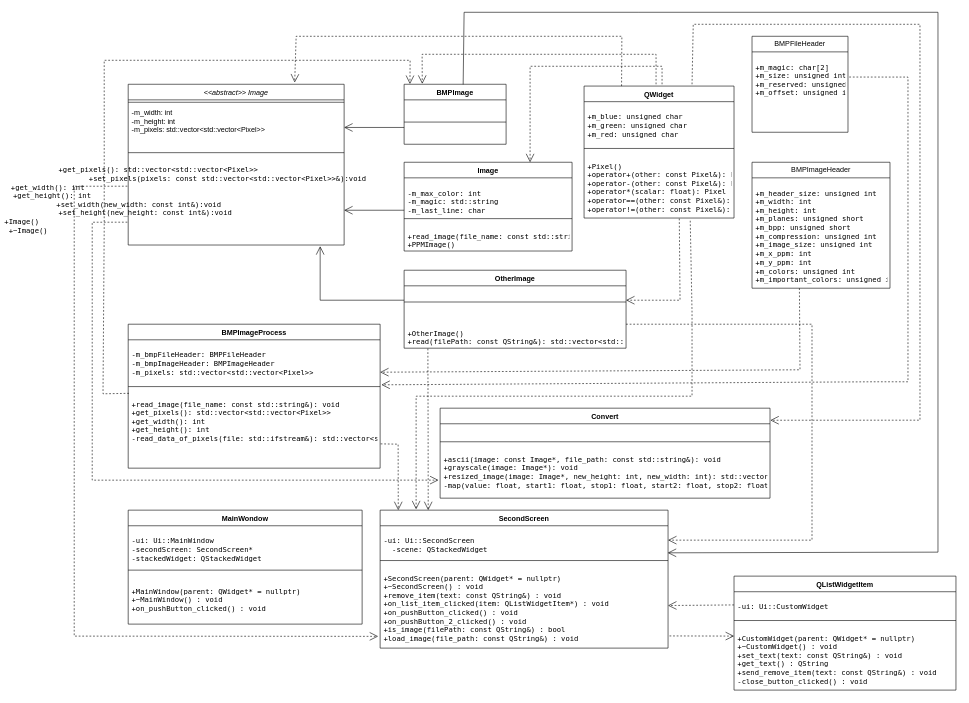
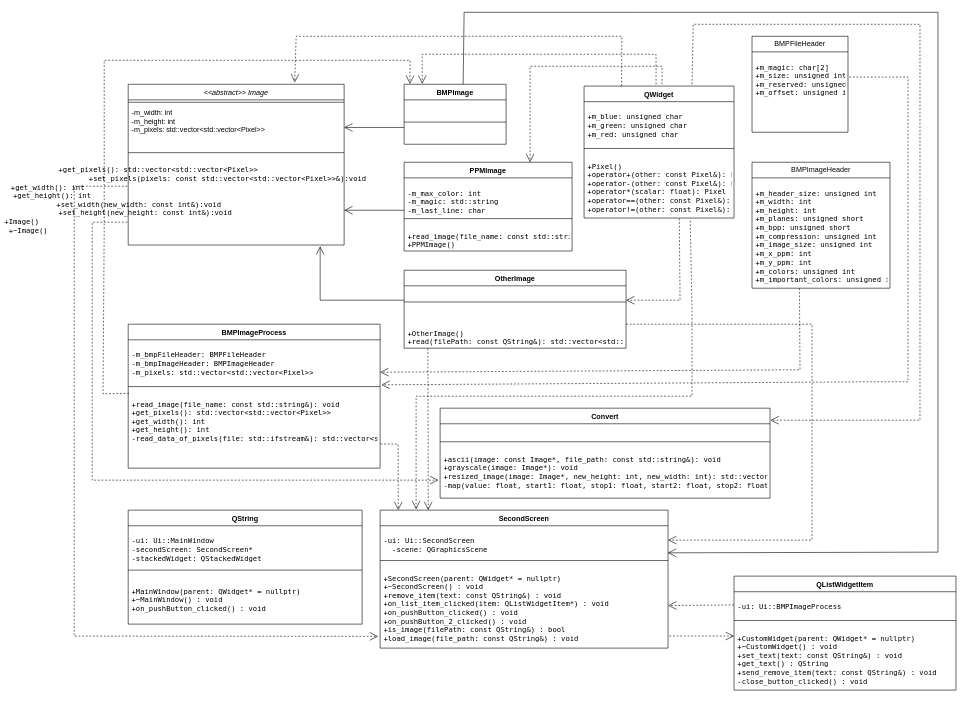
node "Image": label "Image" -> "PPMImage"
node "MainWondow": label "MainWondow" -> "QString"
node "-ui: Ui::SecondScreen -scene: QStackedWidget": label "-ui: Ui::SecondScreen -scene: QStackedWidget" -> "-ui: Ui::SecondScreen -scene: QGraphicsScene"
node "-ui: Ui::CustomWidget": label "-ui: Ui::CustomWidget" -> "-ui: Ui::BMPImageProcess"
